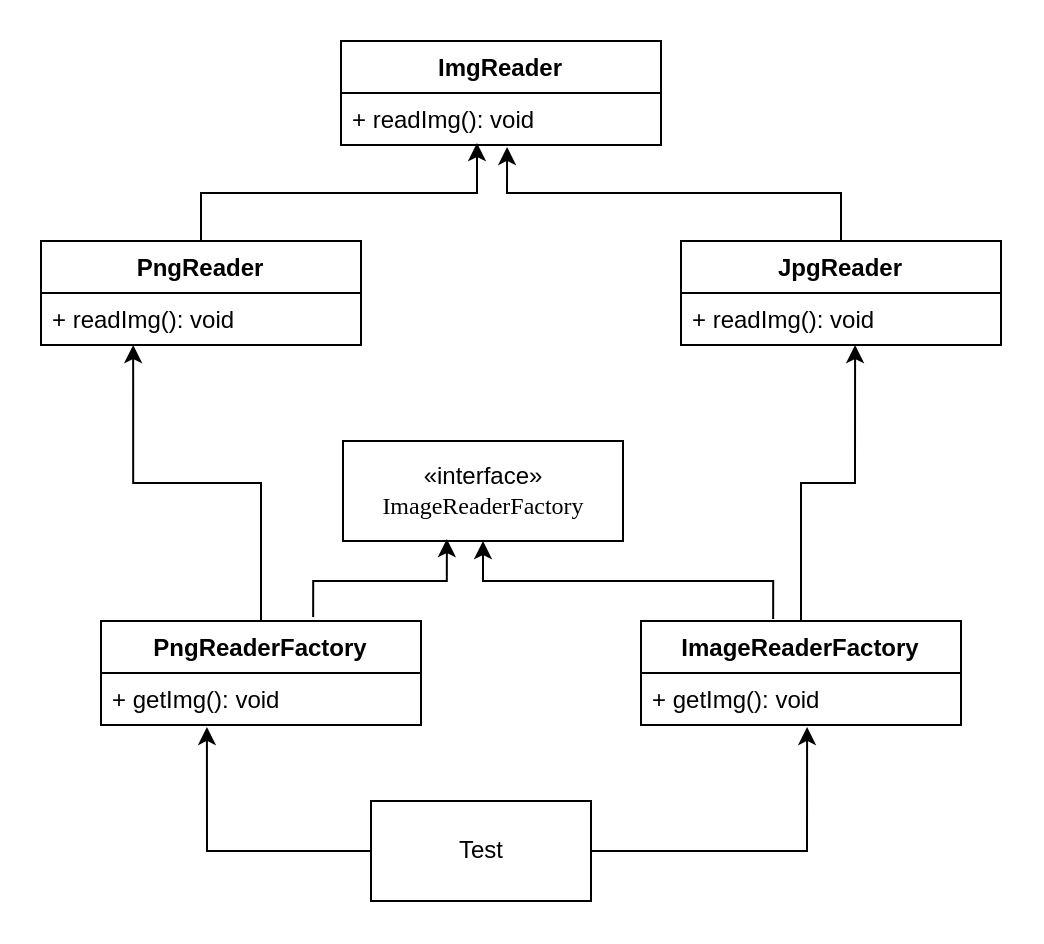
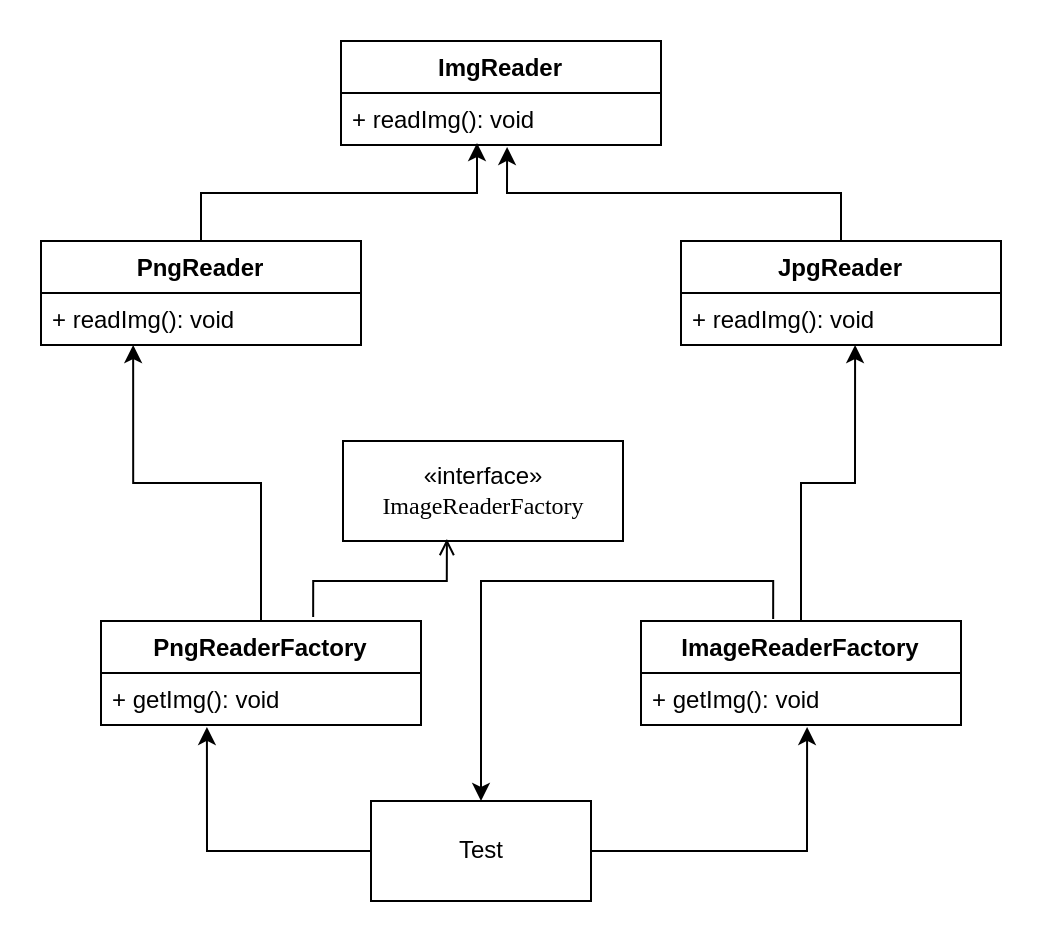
edge "PngReaderFactory" -> "«interface» ImageReaderFactory": arrowhead classic -> open
edge "ImageReaderFactory" -> "«interface» ImageReaderFactory": now "ImageReaderFactory" -> "Test"
